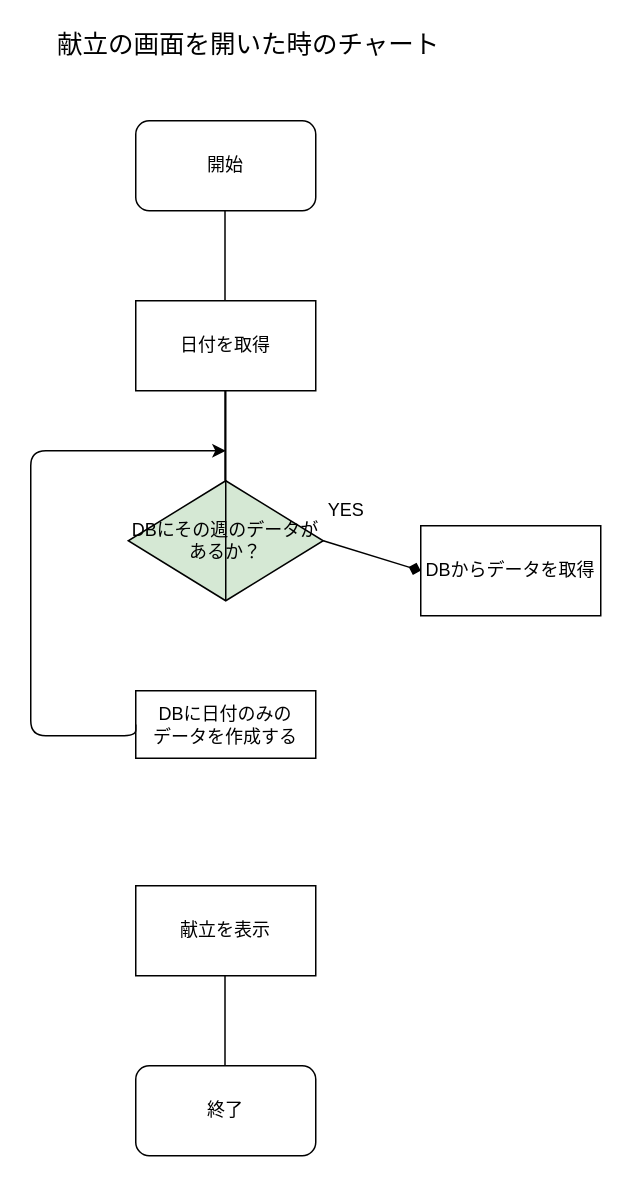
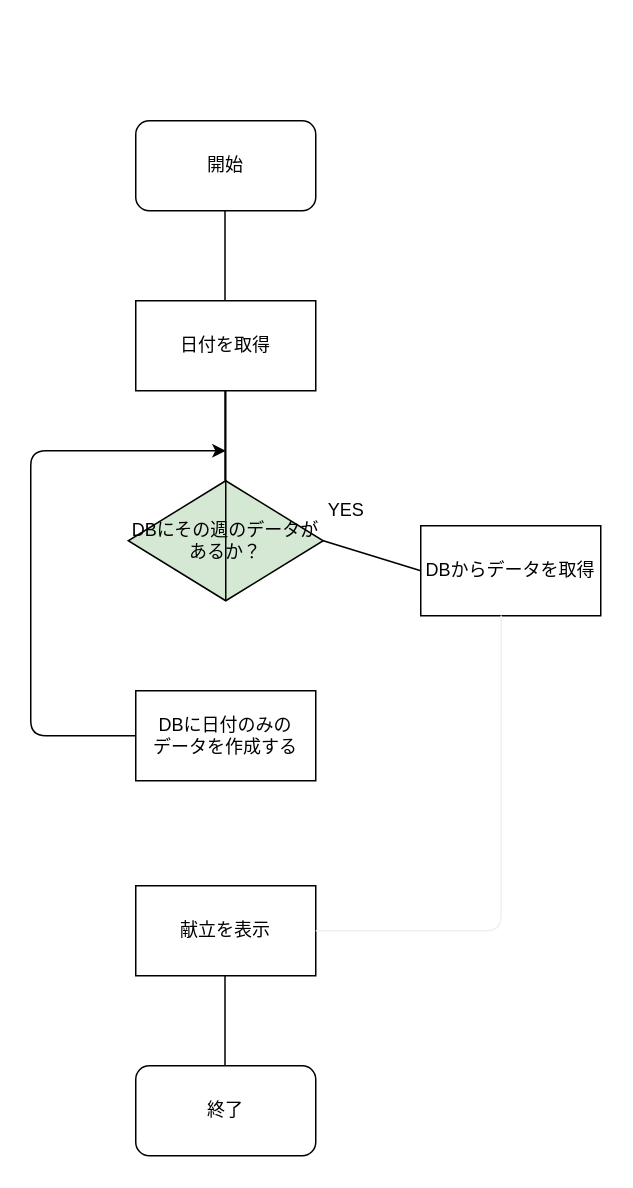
node "献立の画面を開いた時のチャート": removed
edge "DBにその週のデータが あるか？" -> "DBからデータを取得": arrowhead diamond -> none
edge "DBからデータを取得" -- "献立を表示": added
node "DBに日付のみの データを作成する": size 180x68 -> 180x90
